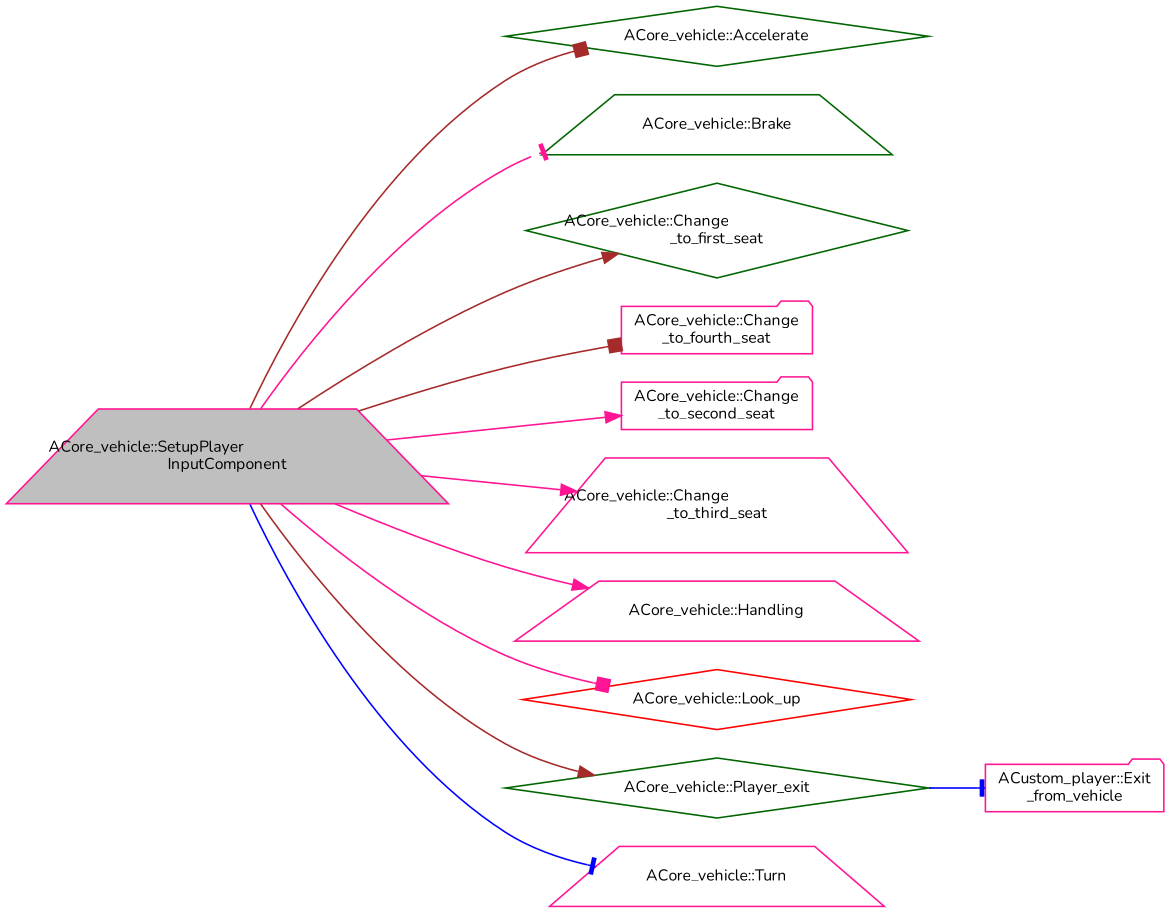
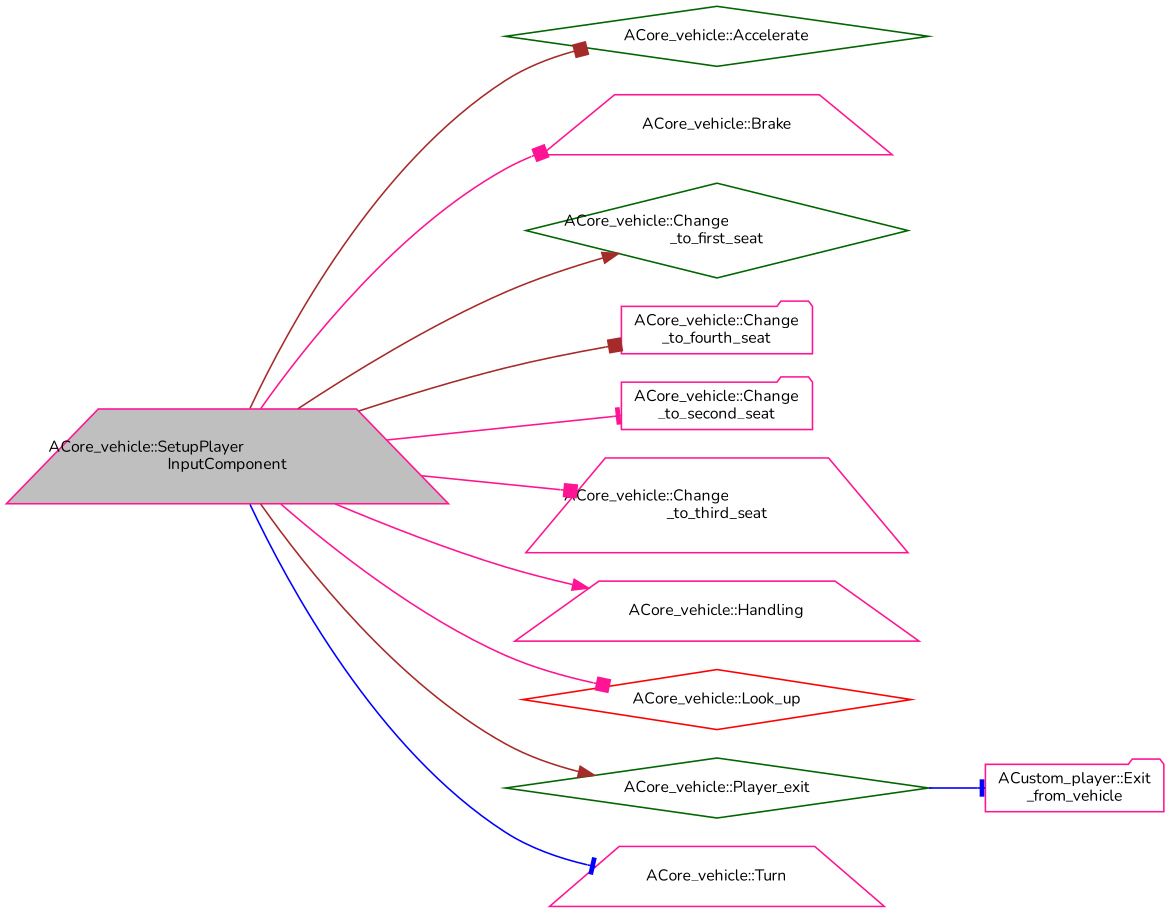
node "ACore_vehicle::Brake": color darkgreen -> deeppink
edge "ACore_vehicle::SetupPlayer InputComponent" -> "ACore_vehicle::Brake": arrowhead tee -> box
edge "ACore_vehicle::SetupPlayer InputComponent" -> "ACore_vehicle::Change _to_second_seat": arrowhead normal -> tee
edge "ACore_vehicle::SetupPlayer InputComponent" -> "ACore_vehicle::Change _to_third_seat": arrowhead normal -> box
